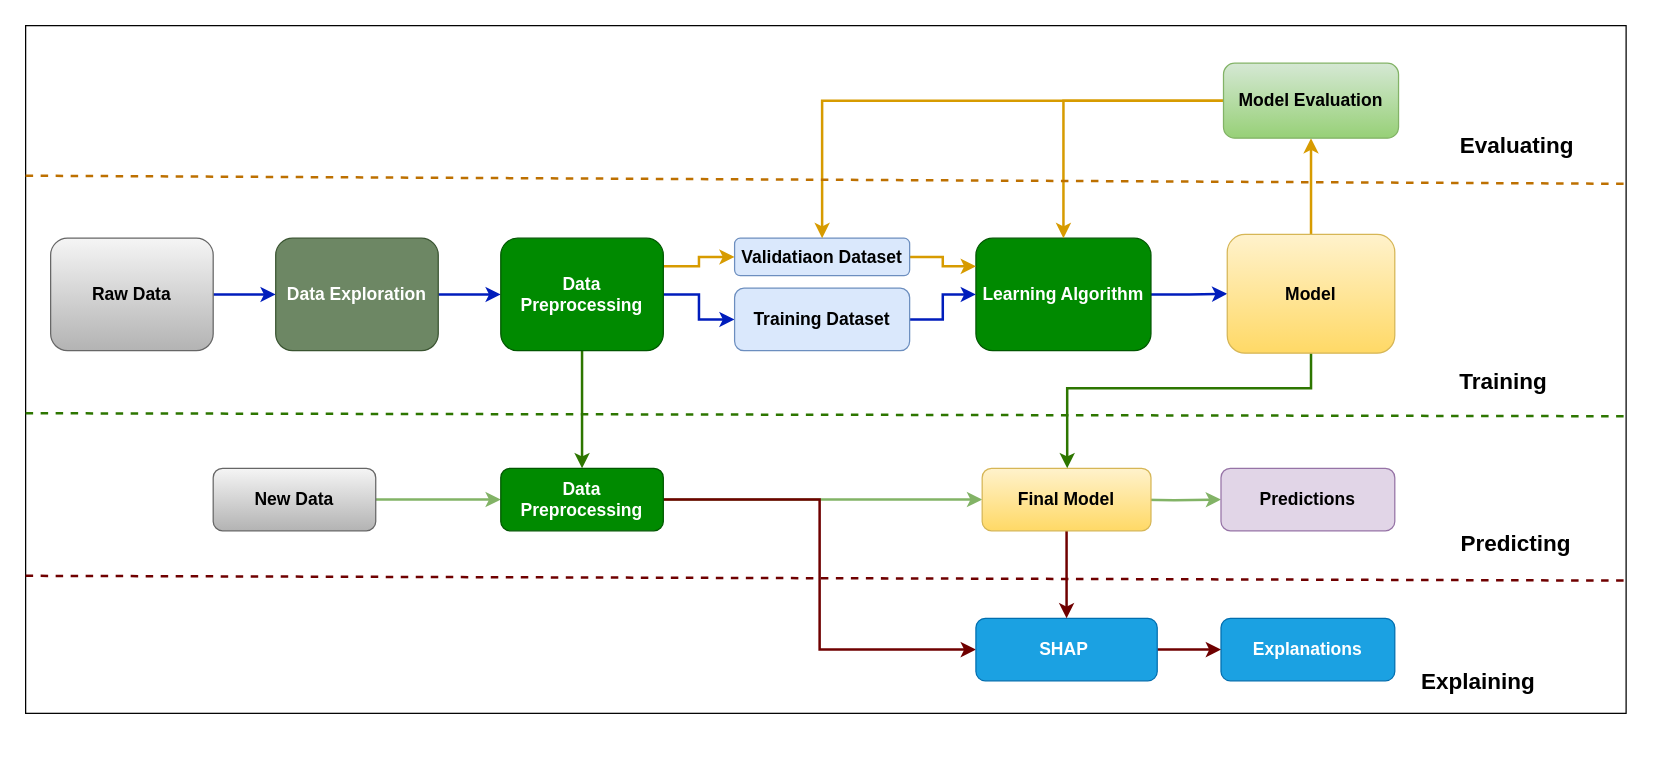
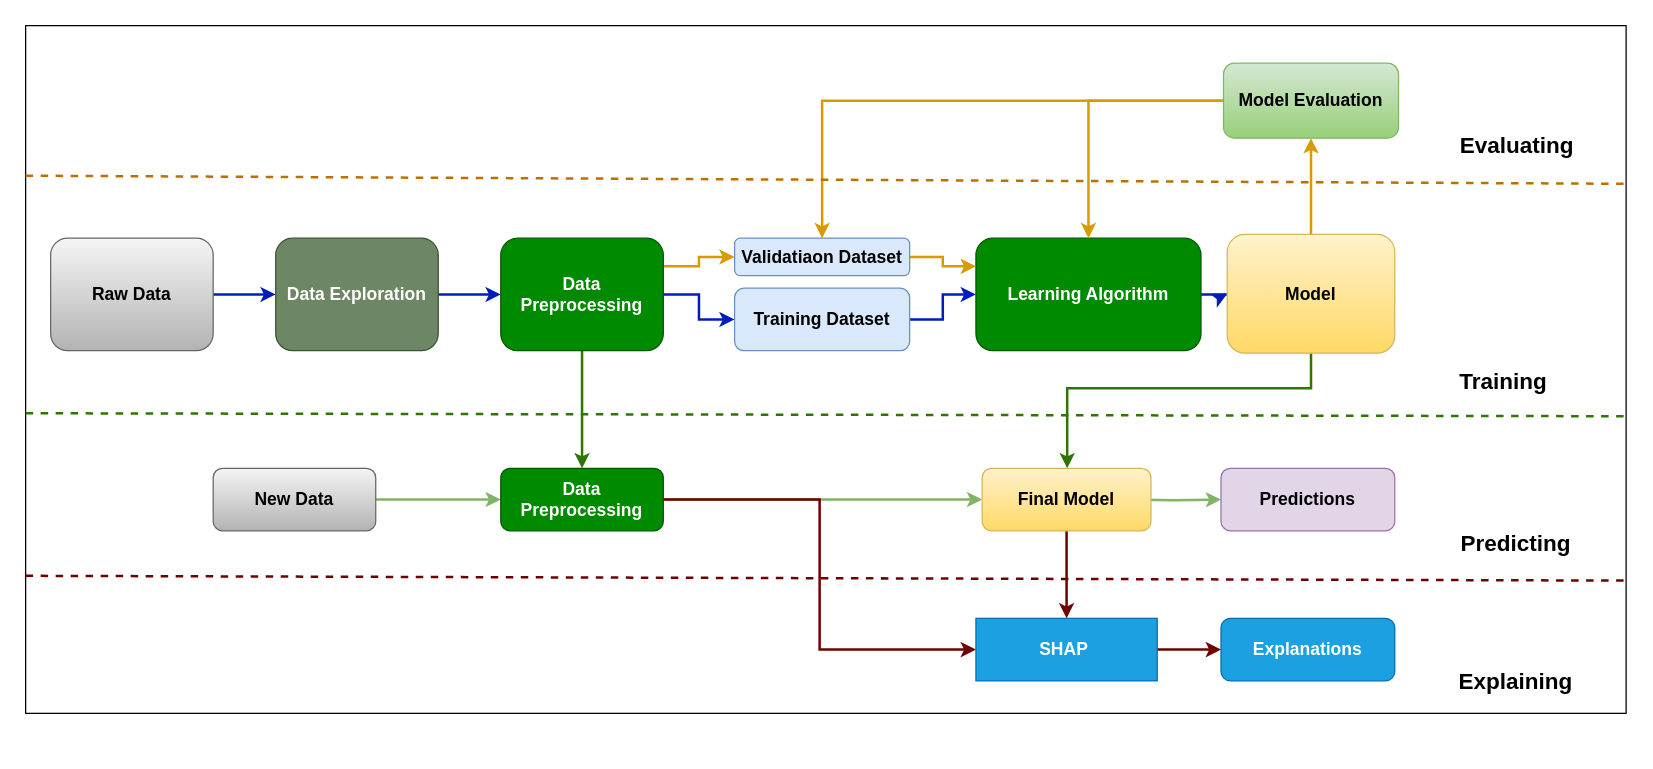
node "Learning Algorithm": size 175x113 -> 225x113
node "SHAP": shape rounded rectangle -> rectangle
node "Explaining": moved (1478, 682) -> (1516, 682)
